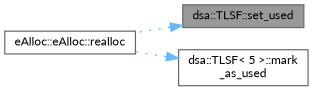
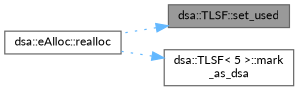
node "eAlloc::eAlloc::realloc": label "eAlloc::eAlloc::realloc" -> "dsa::eAlloc::realloc"
node "dsa::TLSF< 5 >::mark _as_used": label "dsa::TLSF< 5 >::mark _as_used" -> "dsa::TLSF< 5 >::mark _as_dsa"
